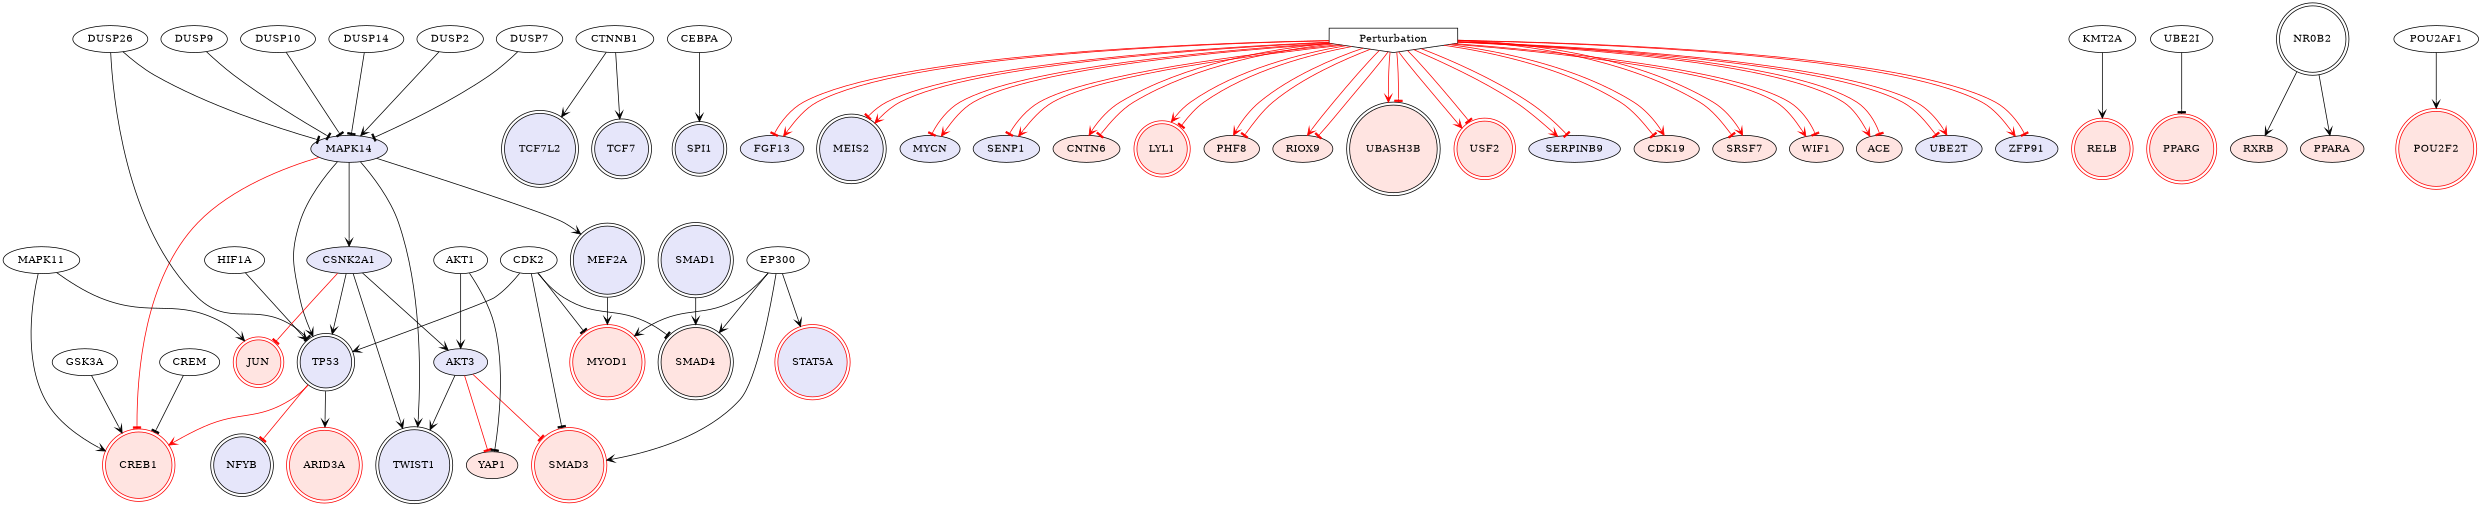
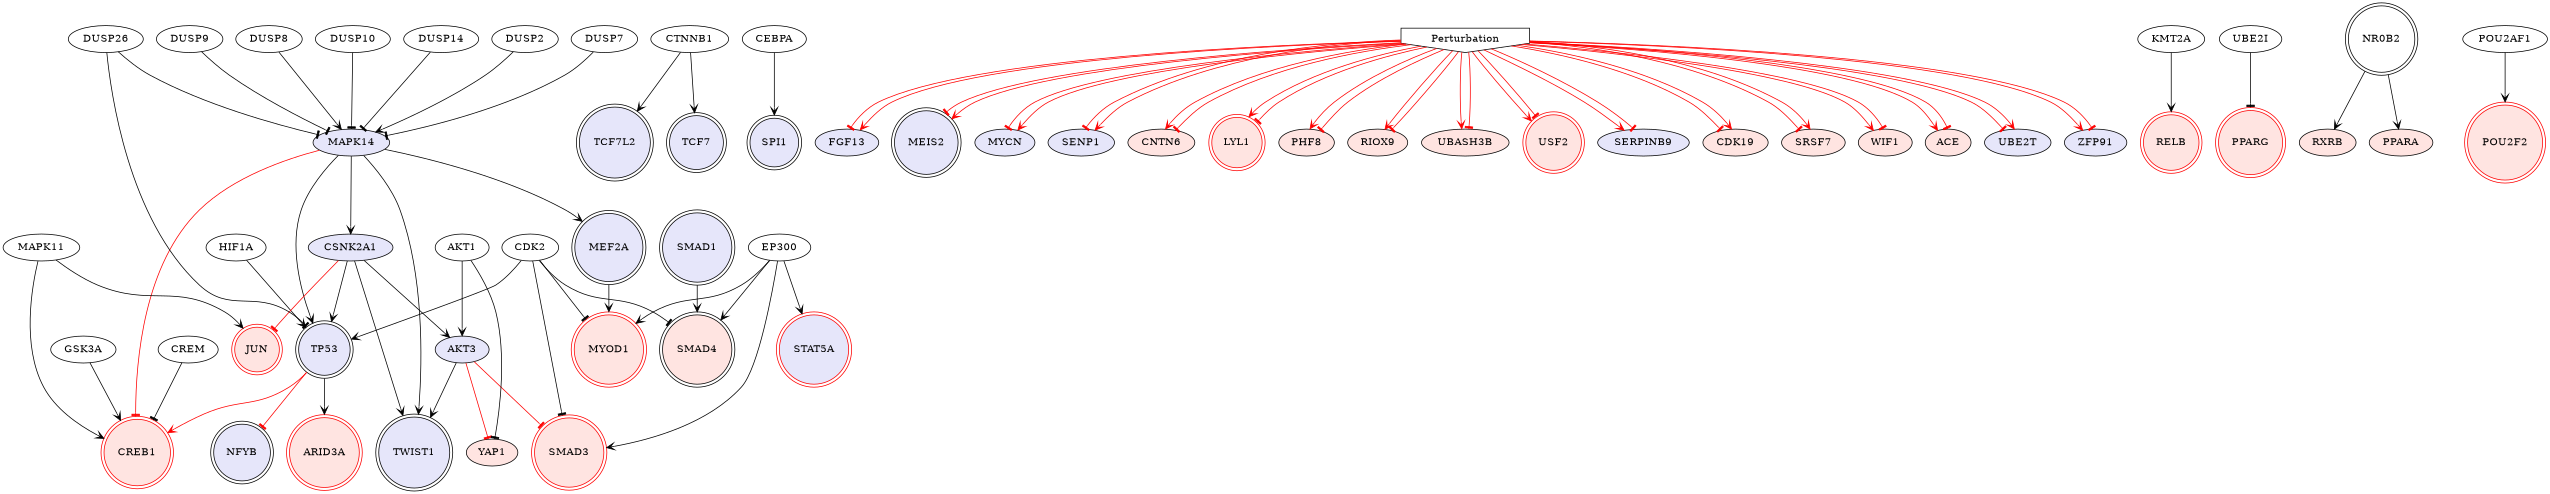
node "DUSP8": added
node "UBASH3B": shape doublecircle -> ellipse
